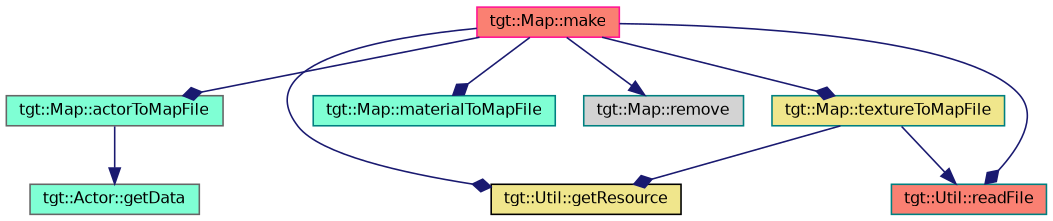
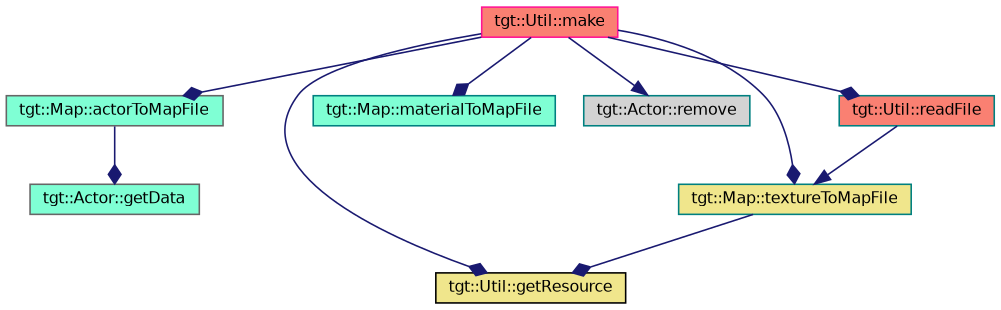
node "tgt::Map::make": label "tgt::Map::make" -> "tgt::Util::make"
node "tgt::Map::remove": label "tgt::Map::remove" -> "tgt::Actor::remove"
edge "tgt::Map::actorToMapFile" -> "tgt::Actor::getData": arrowhead normal -> diamond
edge "tgt::Map::textureToMapFile" -> "tgt::Util::readFile": reversed
